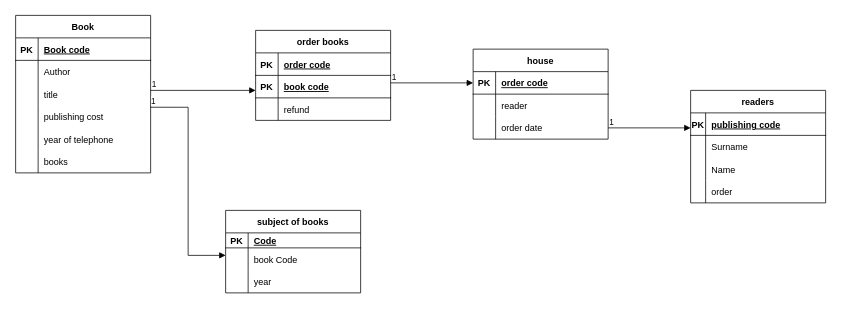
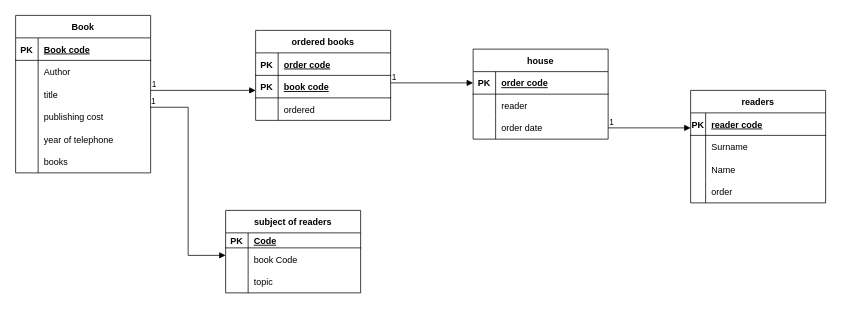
node "order books": label "order books" -> "ordered books"
node "refund": label "refund" -> "ordered"
node "publishing code": label "publishing code" -> "reader code"
node "subject of books": label "subject of books" -> "subject of readers"
node "year": label "year" -> "topic"
